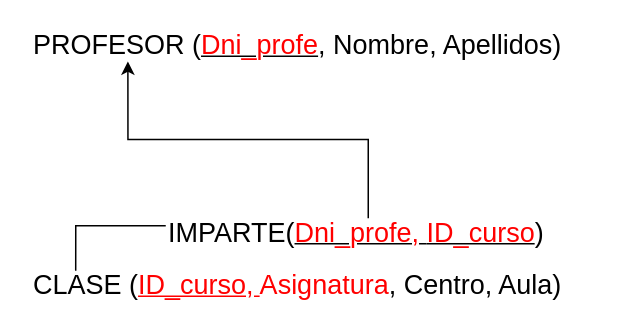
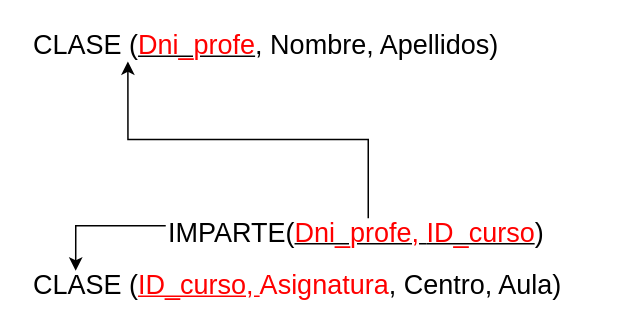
node "PROFESOR (Dni_profe, Nombre, Apellidos)": label "PROFESOR (Dni_profe, Nombre, Apellidos)" -> "CLASE (Dni_profe, Nombre, Apellidos)"
edge "IMPARTE(Dni_profe, ID_curso)" -- "CLASE (ID_curso, Asignatura, Centro, Aula)": arrowhead none -> classic
